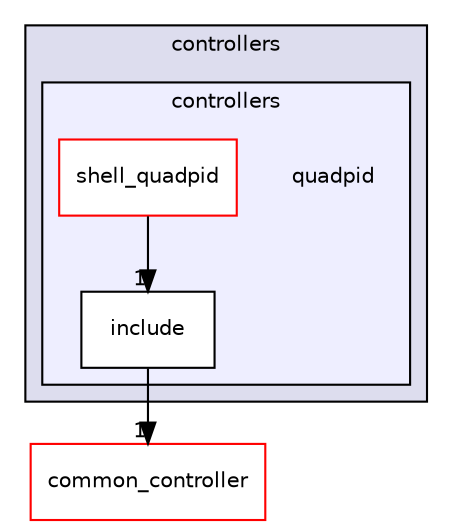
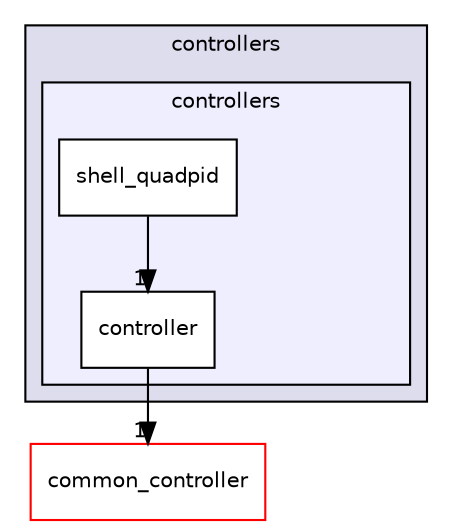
node "shell_quadpid": color red -> black
node "quadpid": removed
node "include": label "include" -> "controller"
